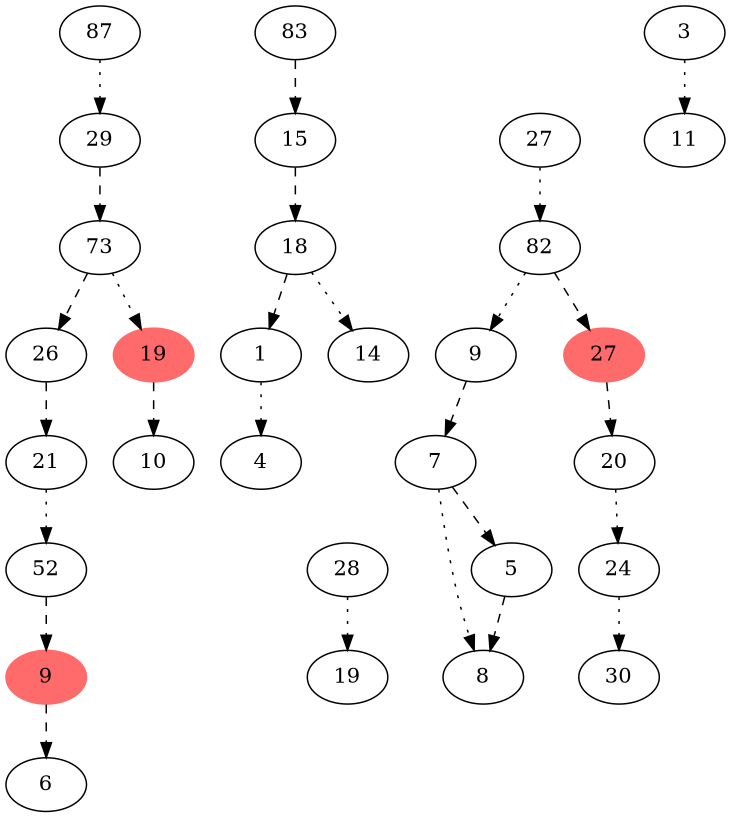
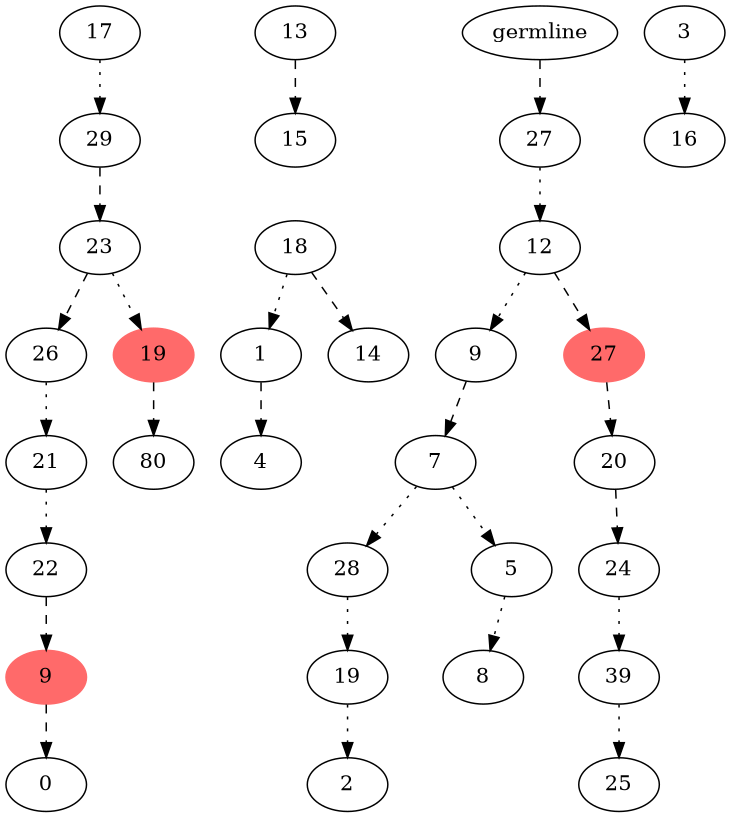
node "87": label "87" -> "17"
node "83": label "83" -> "13"
node "germline": added
node "11": label "11" -> "16"
edge "15" -> "18": removed
node "73": label "73" -> "23"
node "82": label "82" -> "12"
edge "18" -> "1": style dashed -> dotted
edge "18" -> "14": style dotted -> dashed
edge "26" -> "21": style dashed -> dotted
edge "1" -> "4": style dotted -> dashed
node "10": label "10" -> "80"
edge "20" -> "24": style dotted -> dashed
edge "7" -> "5": style dashed -> dotted
edge "7" -> "8": now "7" -> "28"
node "52": label "52" -> "22"
edge "5" -> "8": style dashed -> dotted
node "30": label "30" -> "39"
node "6": label "6" -> "0"
node "2": added
node "25": added
